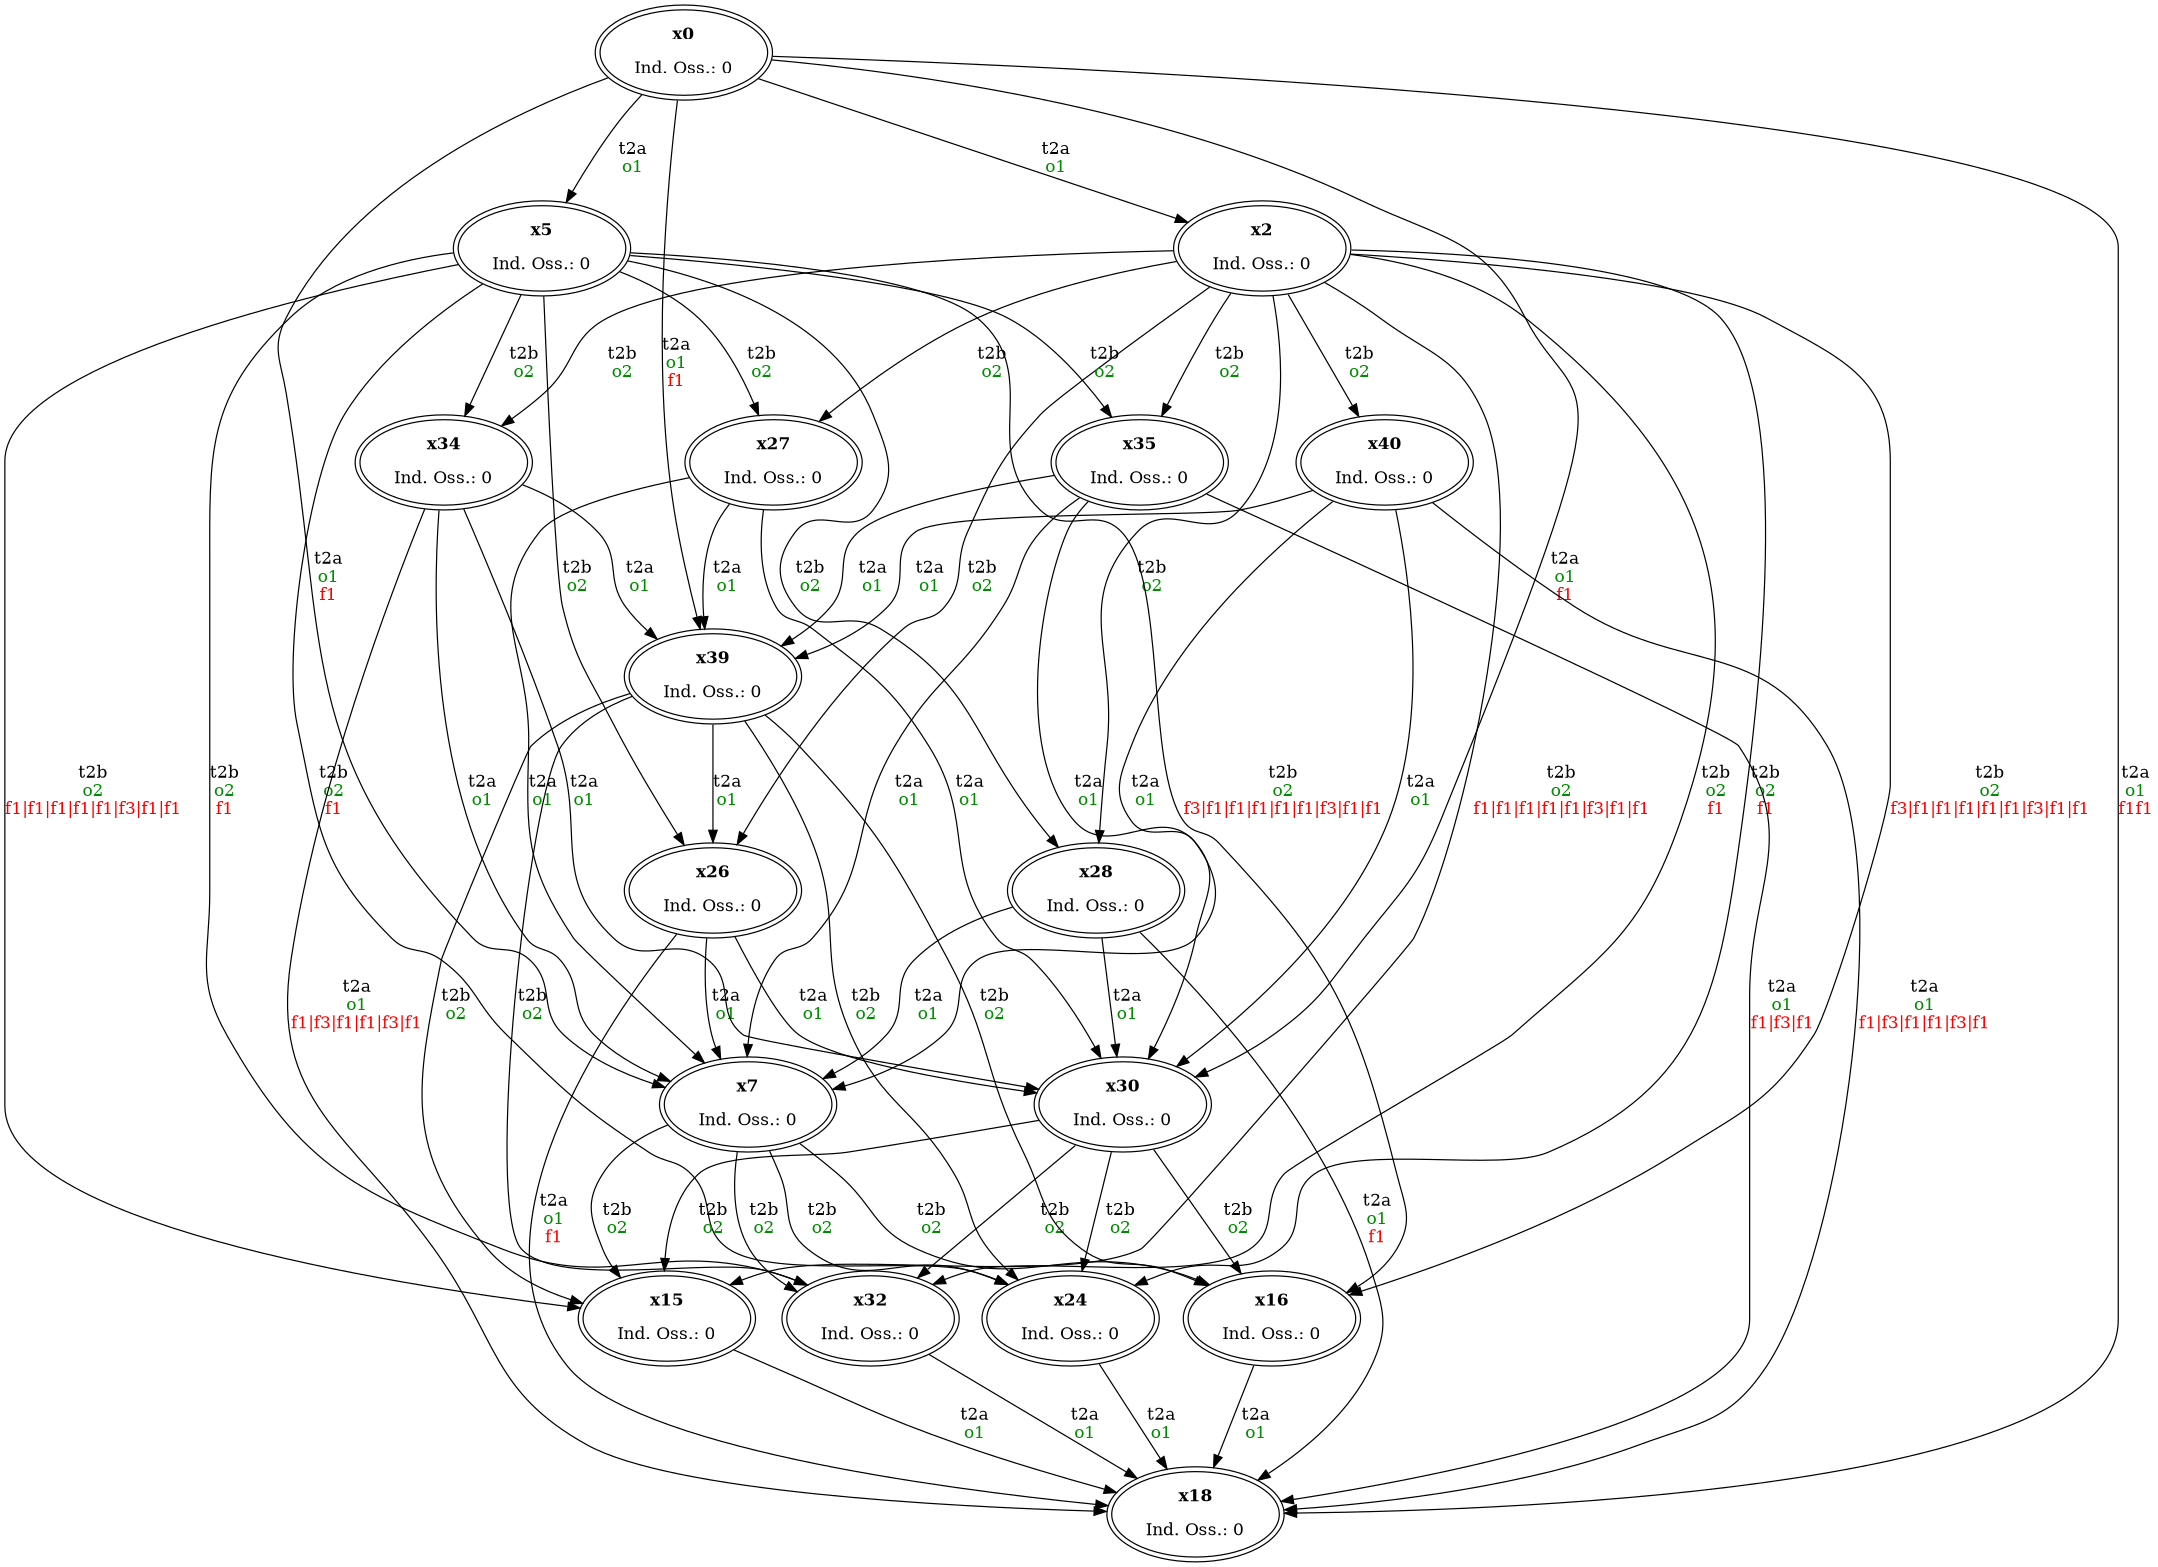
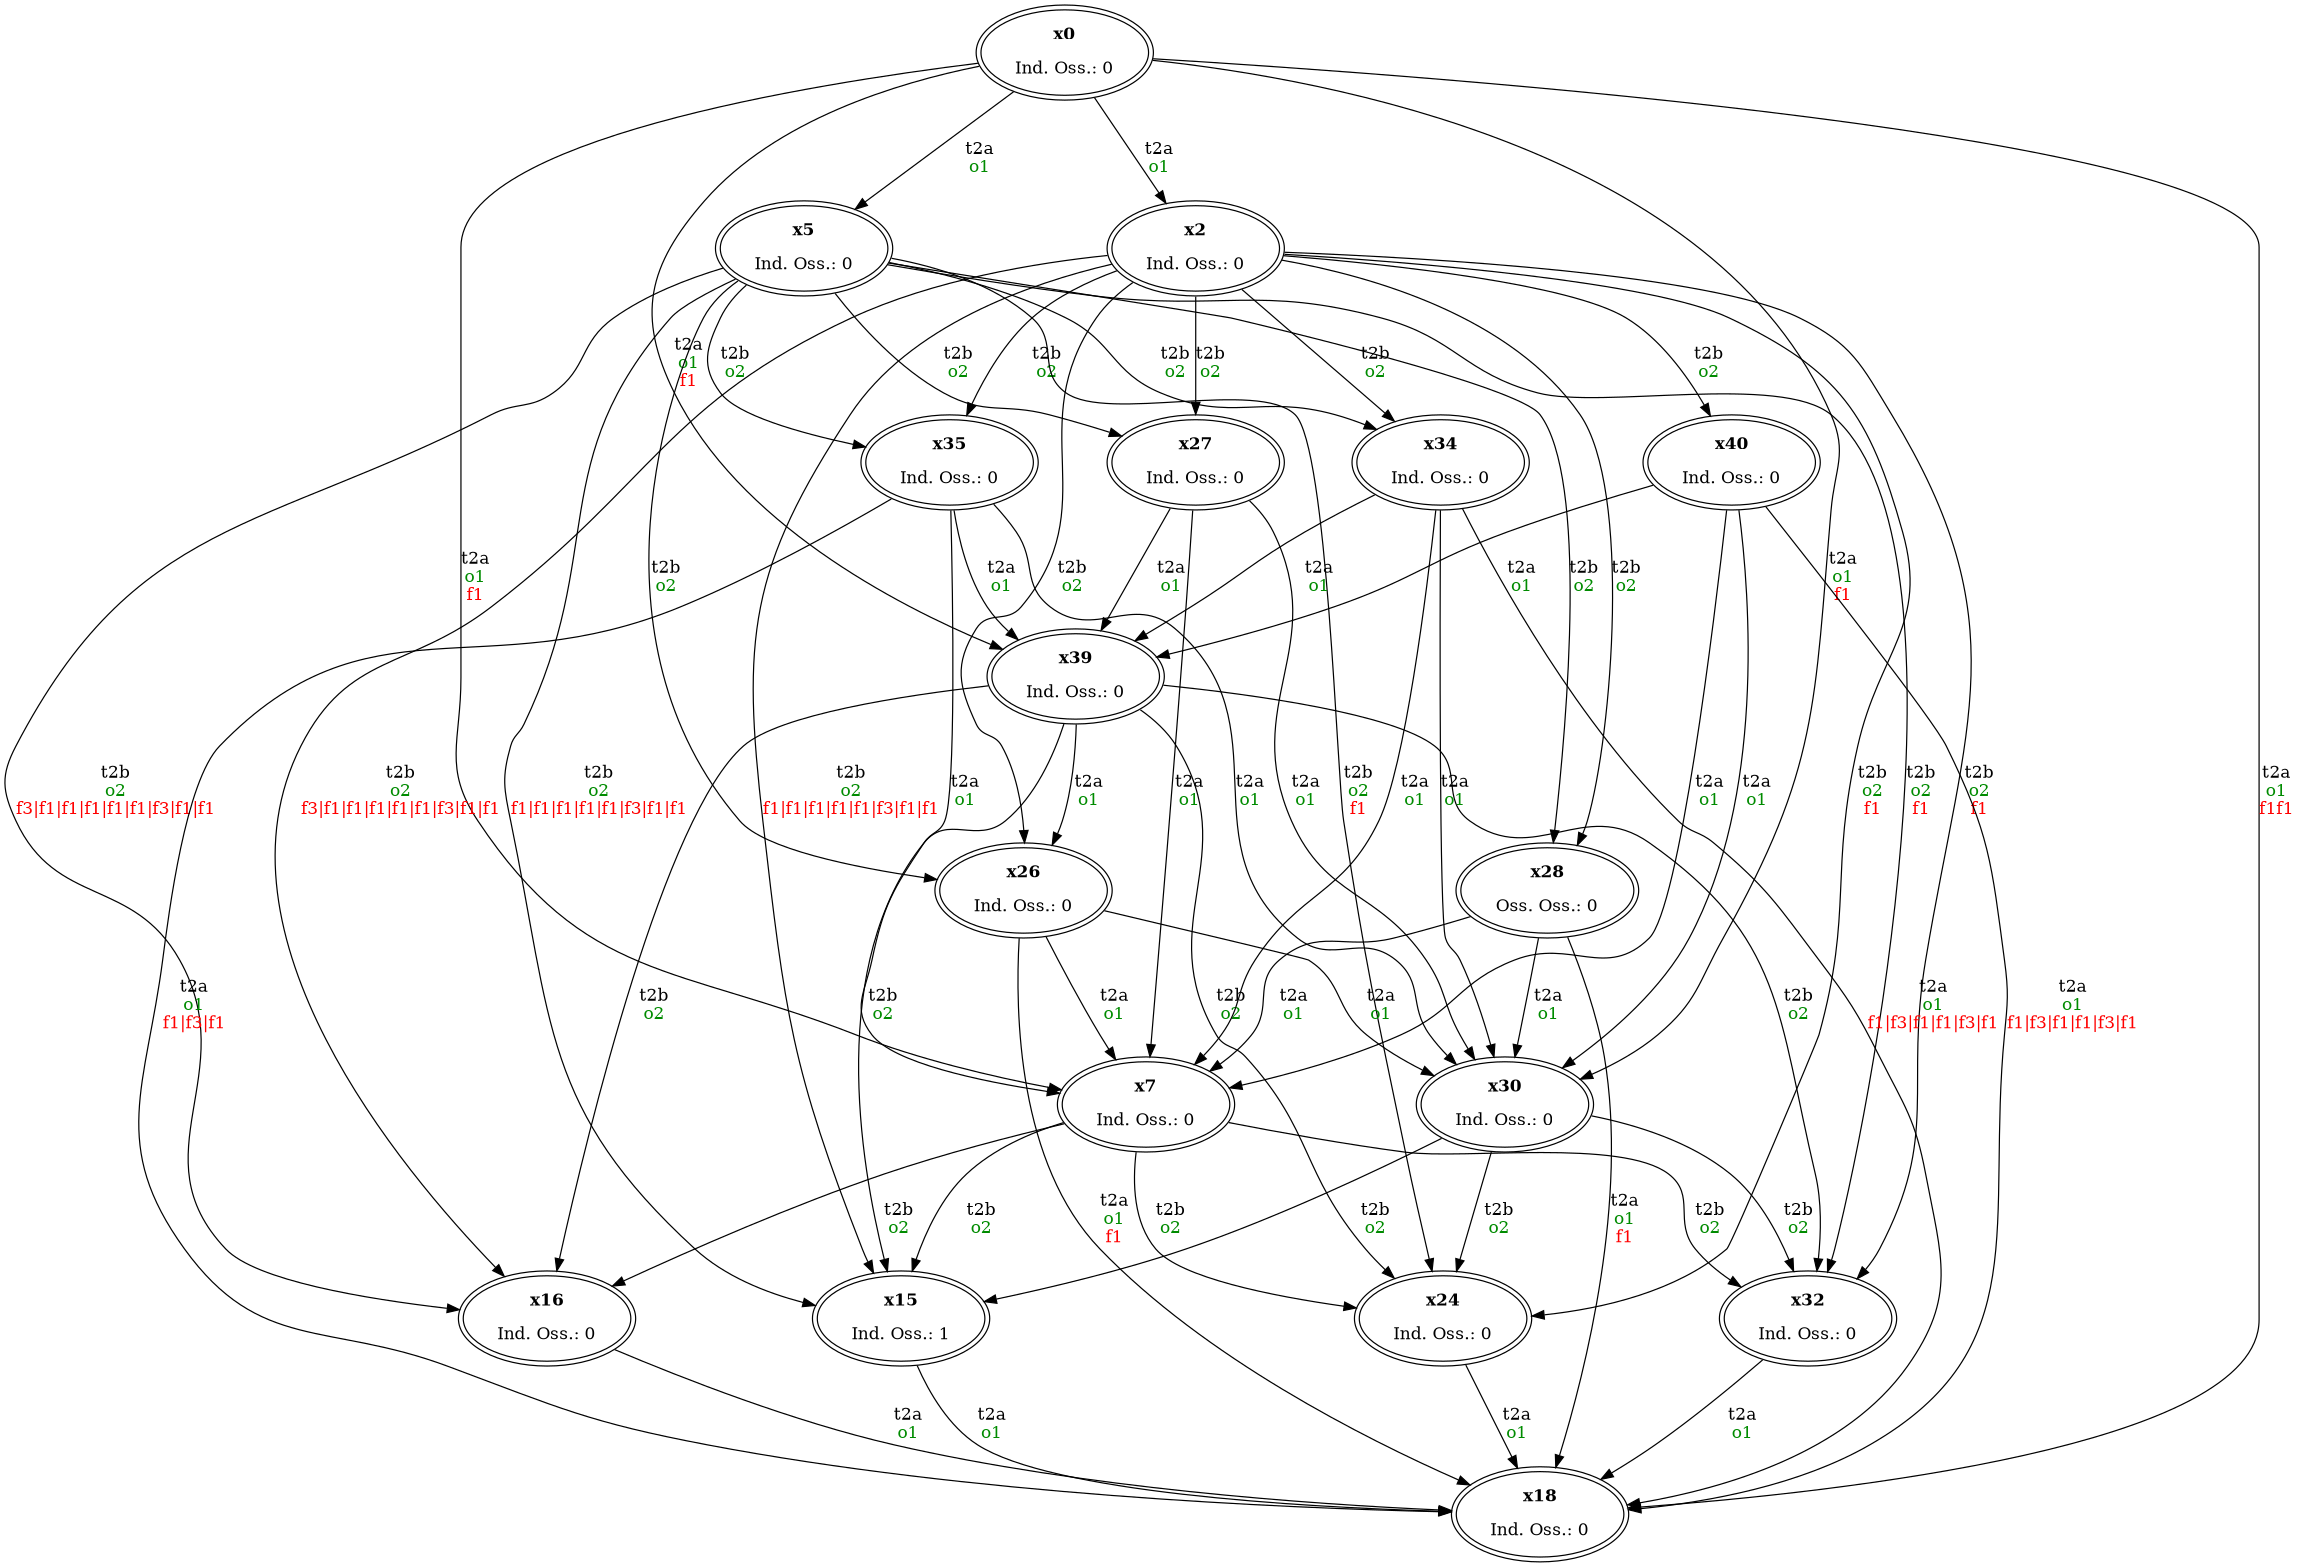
node "x28": text "Ind. Oss.: 0" -> "Oss. Oss.: 0"
edge "x30" -> "x16": removed, label "t2b o2"
node "x15": text "Ind. Oss.: 0" -> "Ind. Oss.: 1"
